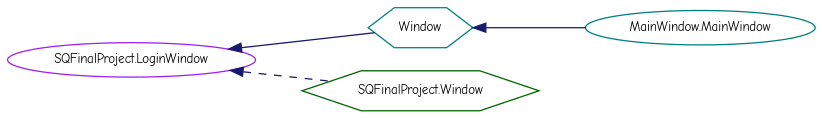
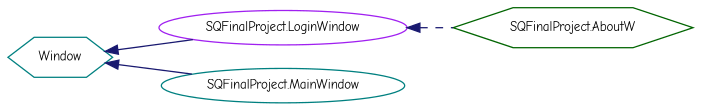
node "MainWindow.MainWindow": label "MainWindow.MainWindow" -> "SQFinalProject.MainWindow"
edge "Window" -> "SQFinalProject.LoginWindow": reversed
node "SQFinalProject.Window": label "SQFinalProject.Window" -> "SQFinalProject.AboutW"
